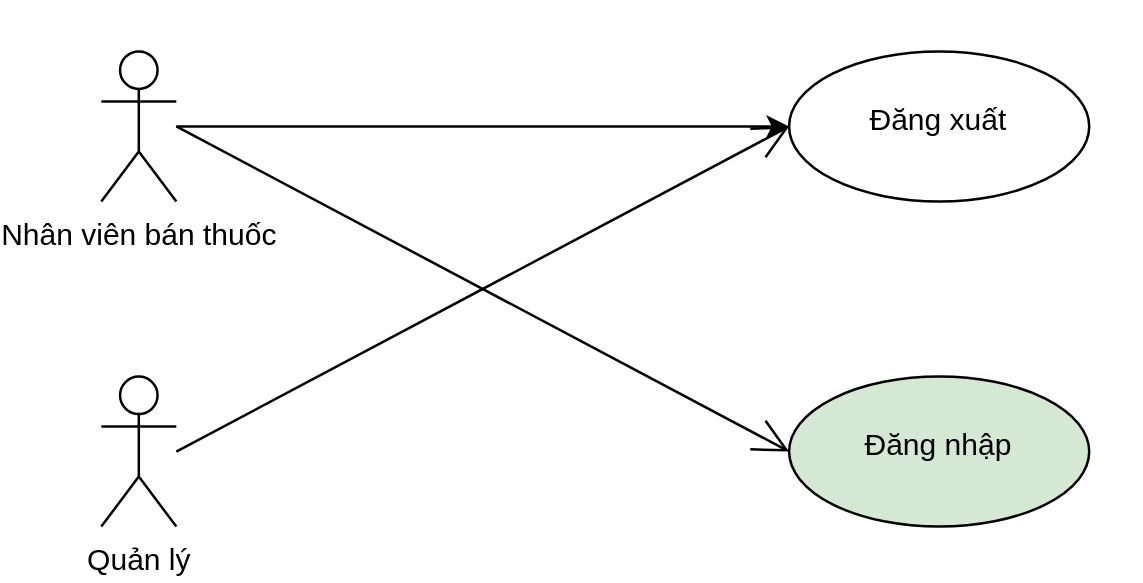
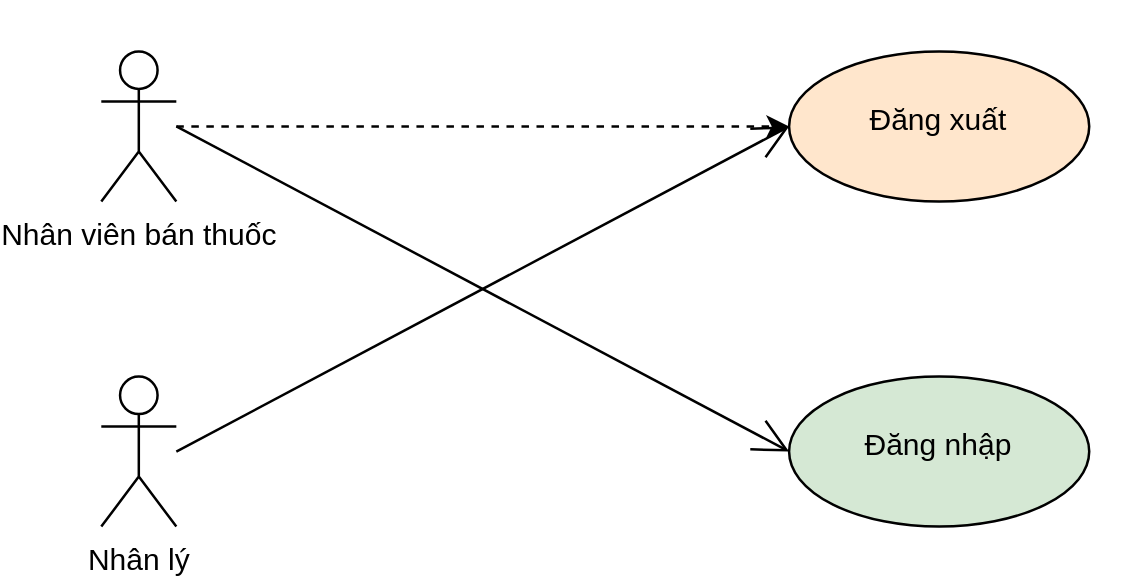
edge "Nhân viên bán thuốc" -> "Đăng xuất": style solid -> dashed
node "Đăng xuất": fillcolor #ffffff -> #ffe6cc
node "Quản lý": label "Quản lý" -> "Nhân lý"
